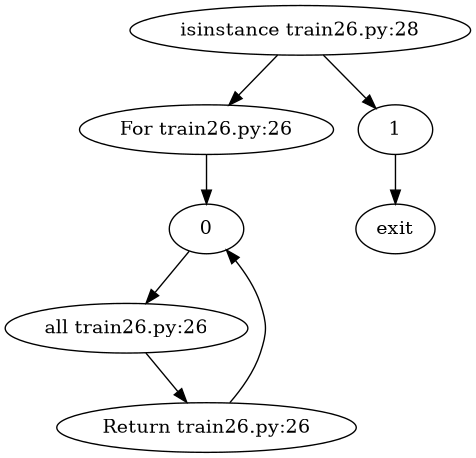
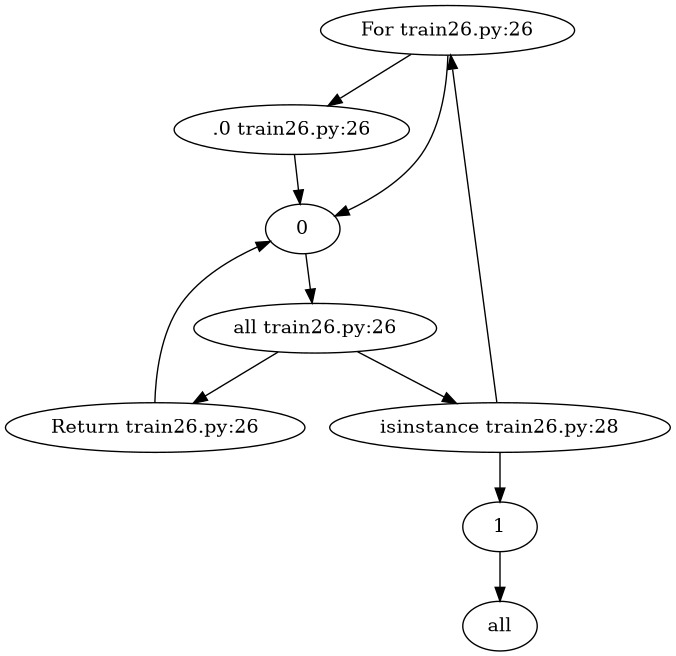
node ".0 train26.py:26": added
node "exit": label "exit" -> "all"
edge "all train26.py:26" -> "isinstance train26.py:28": added
